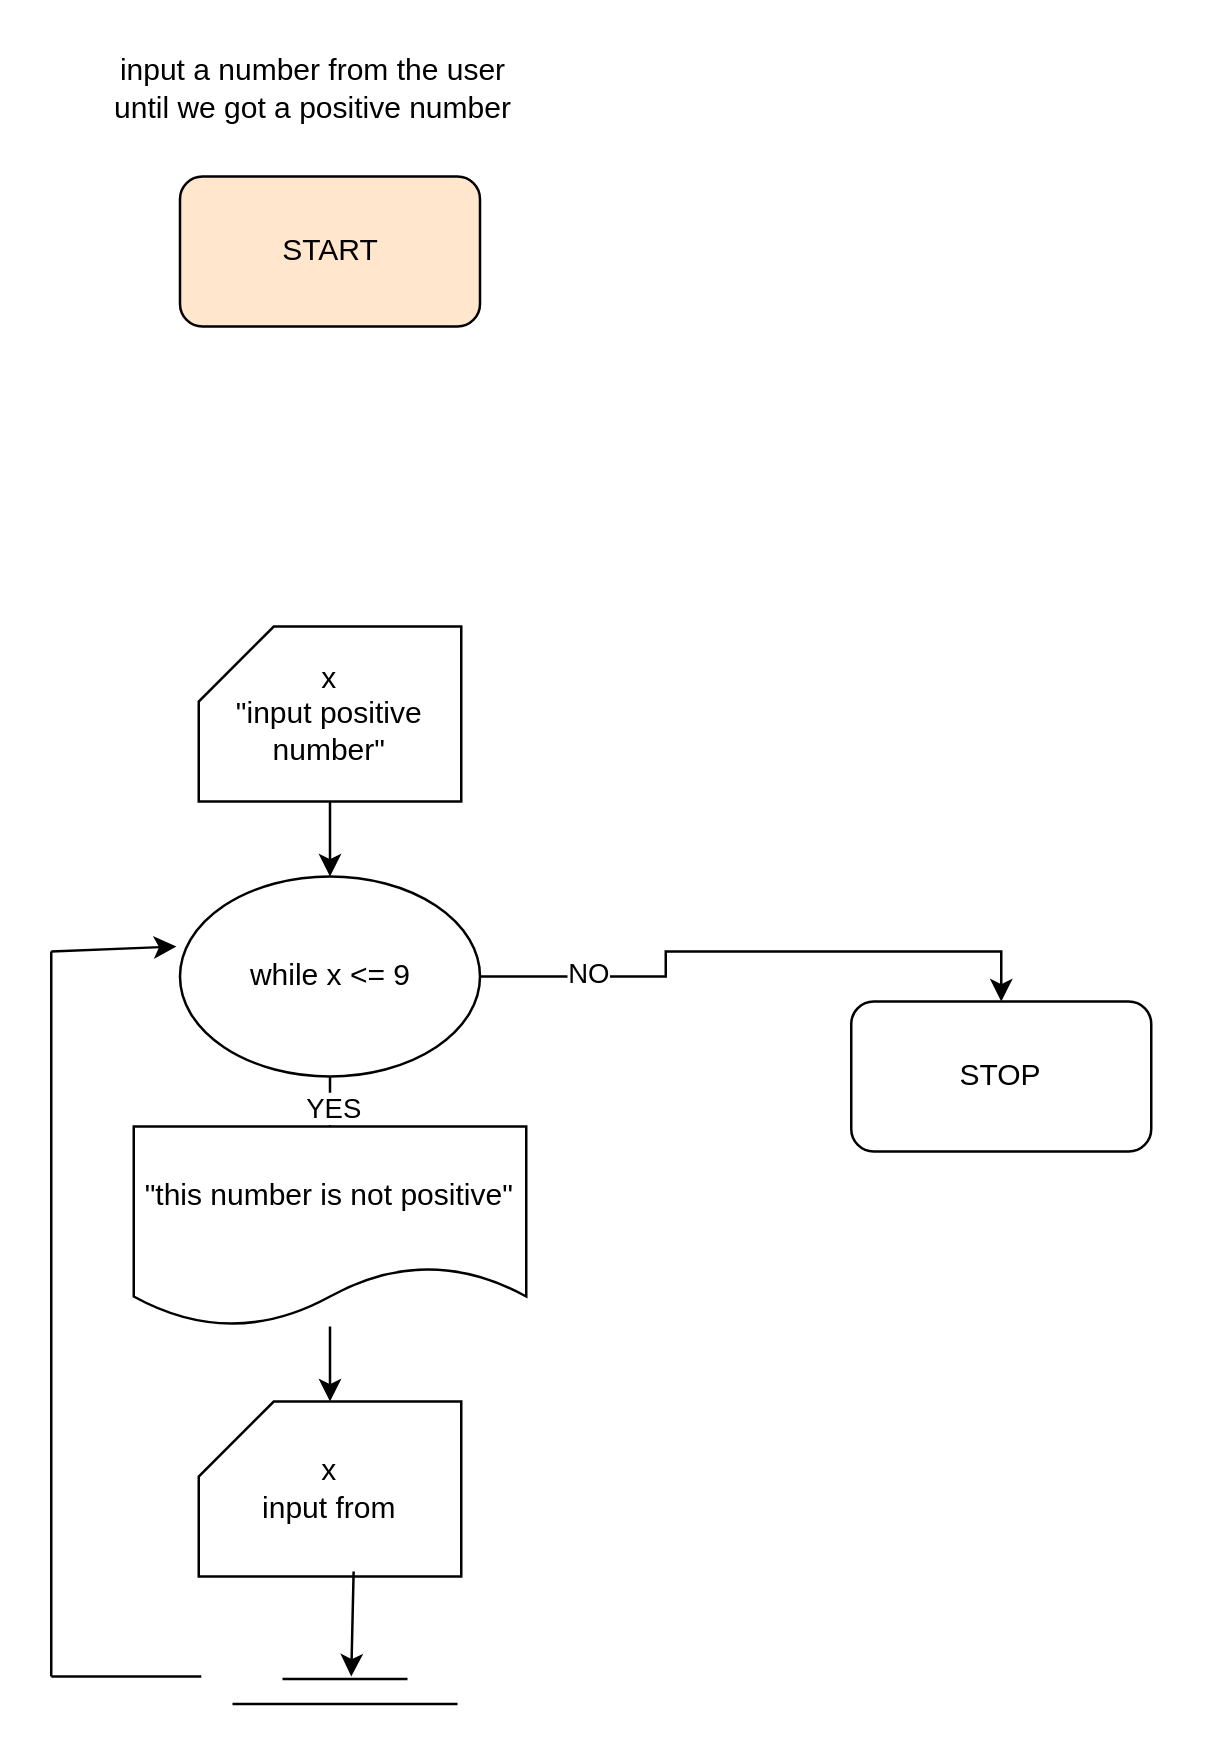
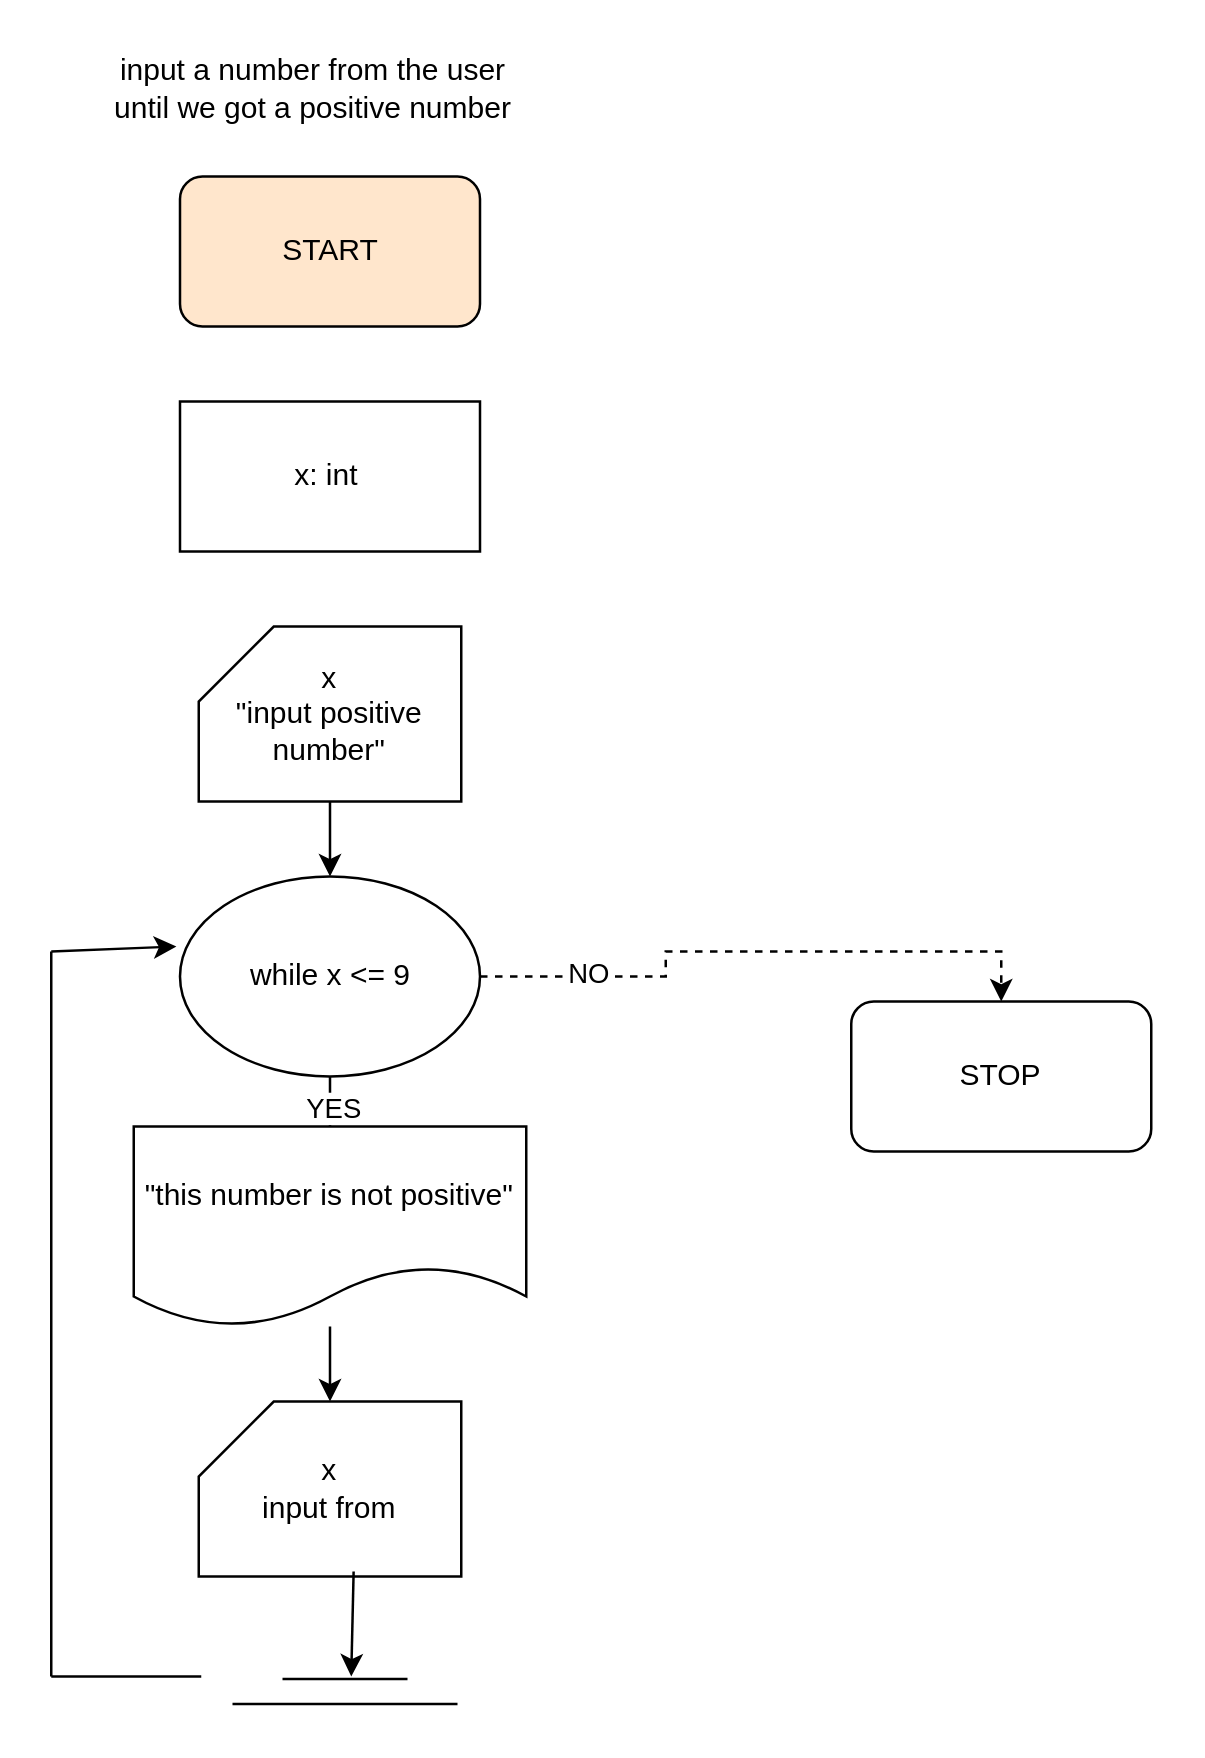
node "x: int": added
edge "while x <= 9" -> "STOP": style solid -> dashed
